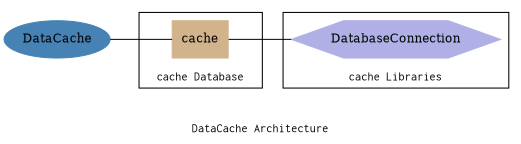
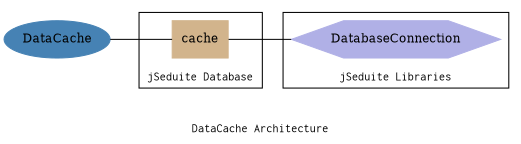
cluster "cache Database": label "cache Database" -> "jSeduite Database"
cluster "cache Libraries": label "cache Libraries" -> "jSeduite Libraries"
